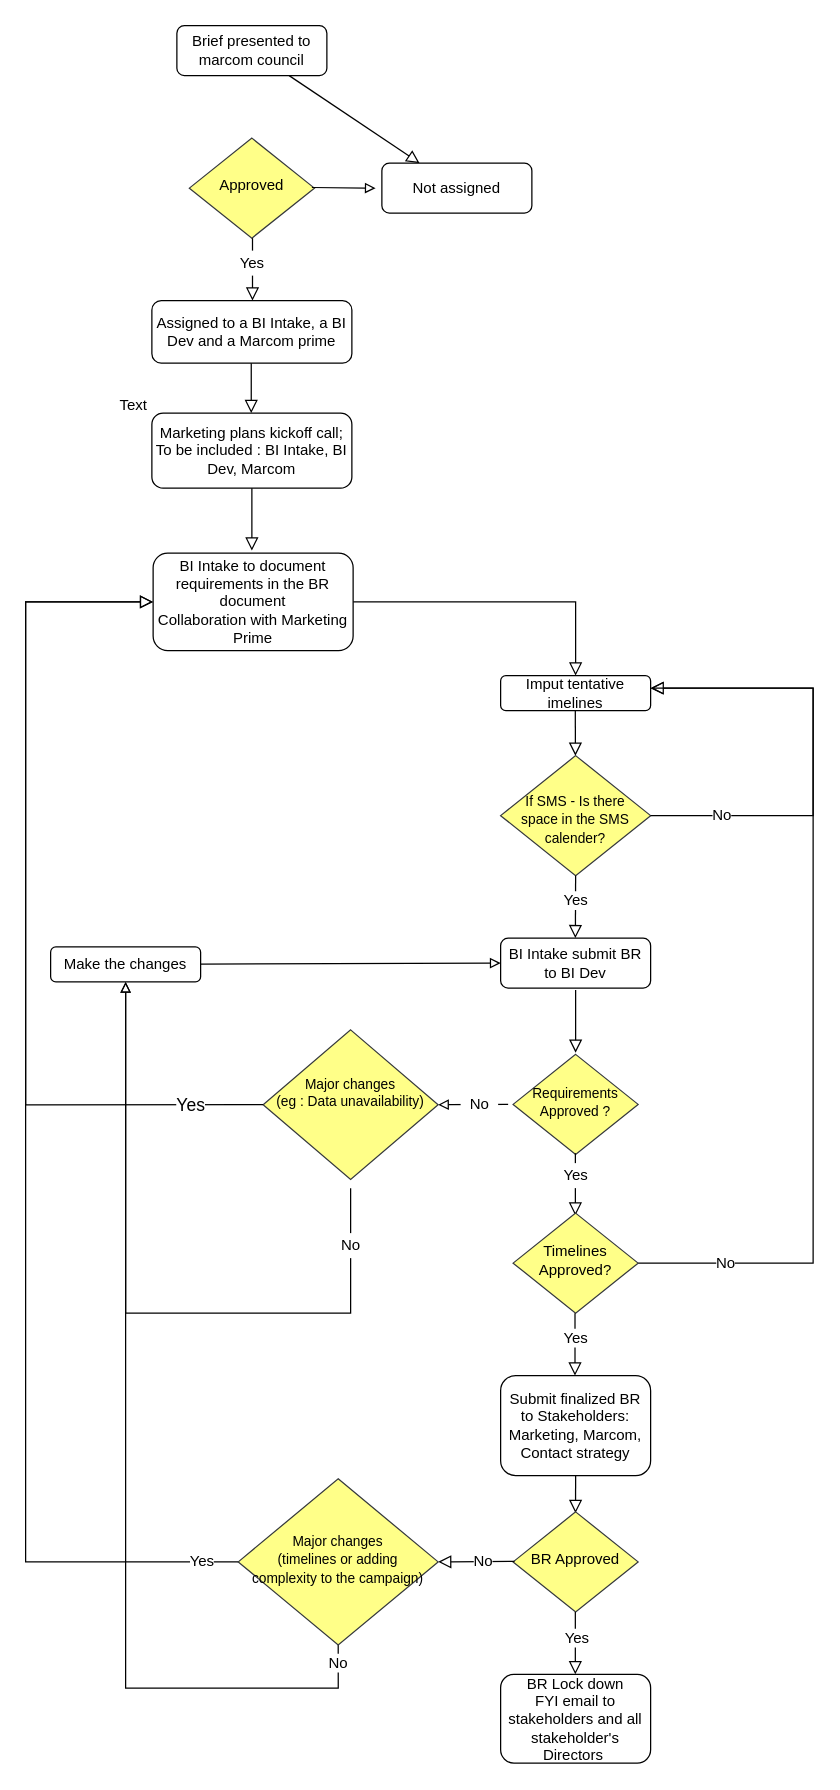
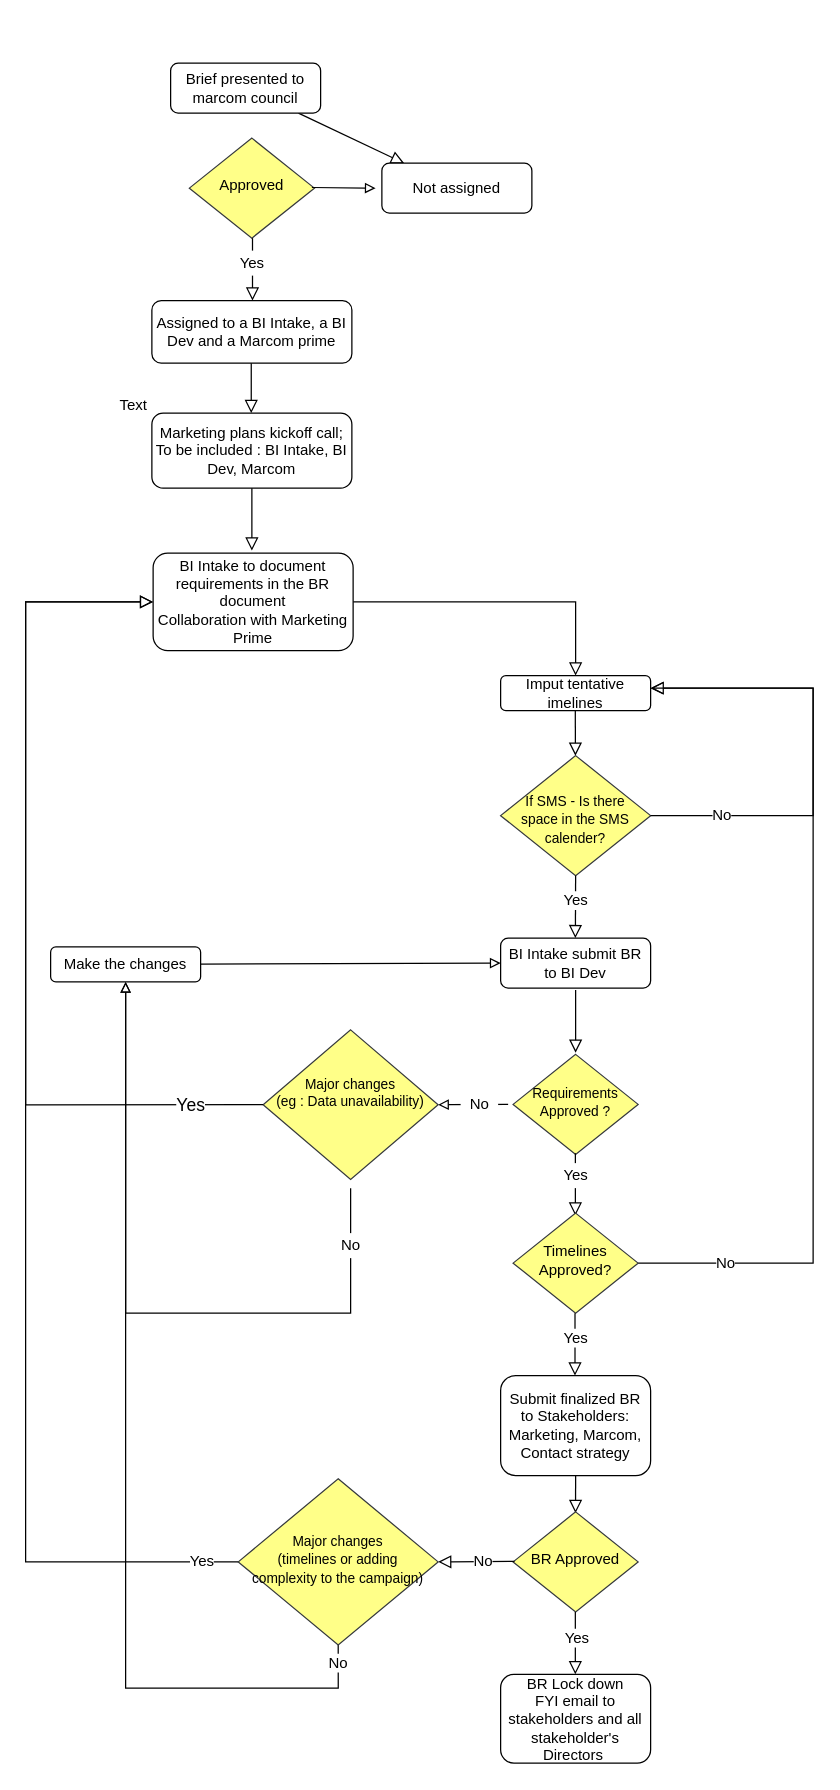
node "Brief presented to marcom council": moved (252, 51) -> (246, 88)
